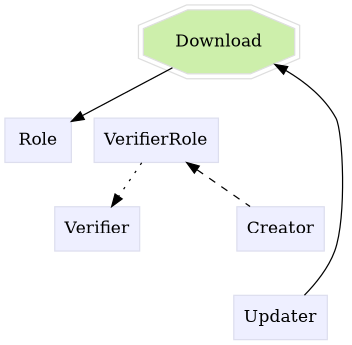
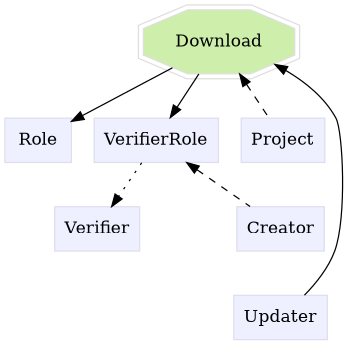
edge "Download" -> "VerifierRole": added
node "Project": added
